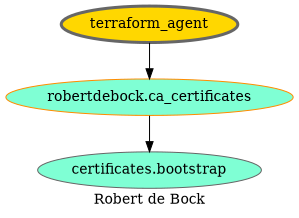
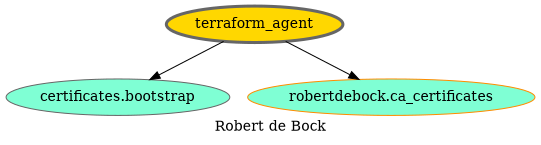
edge "robertdebock.ca_certificates" -> "certificates.bootstrap": now "terraform_agent" -> "certificates.bootstrap"
